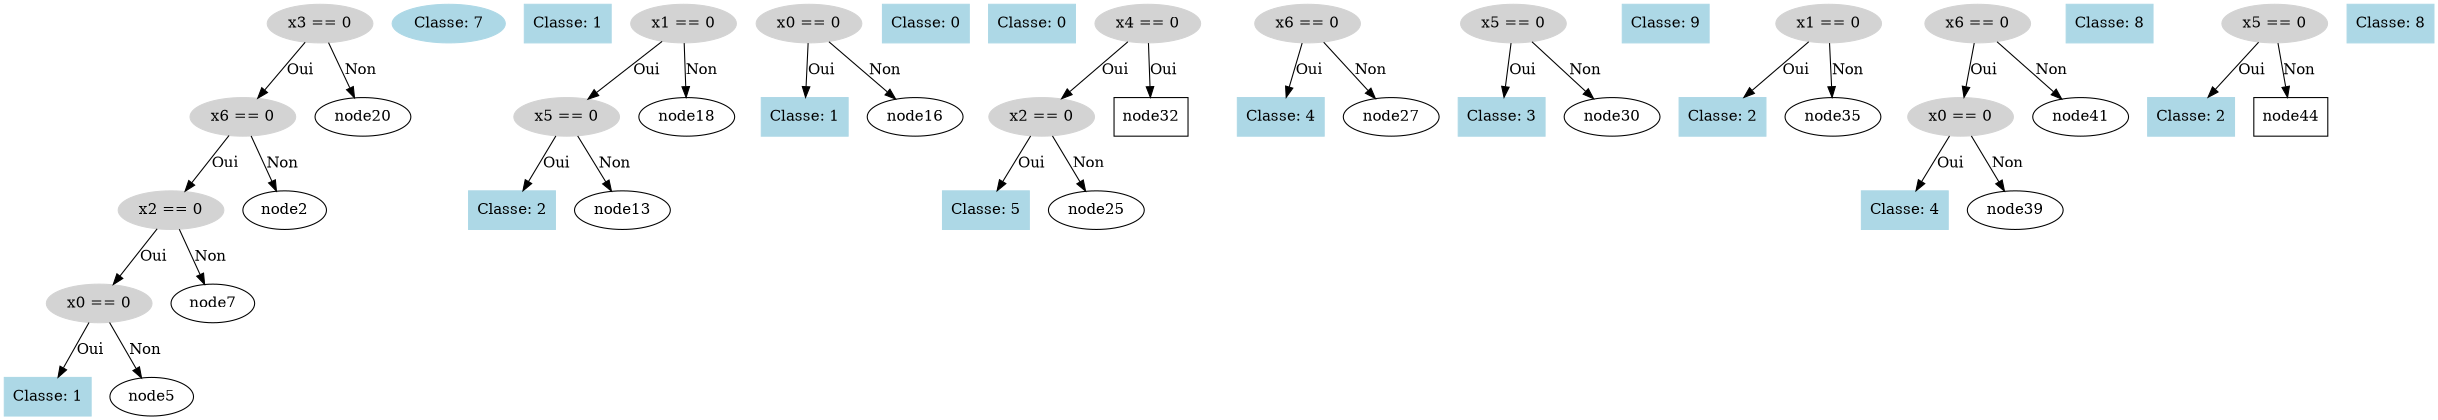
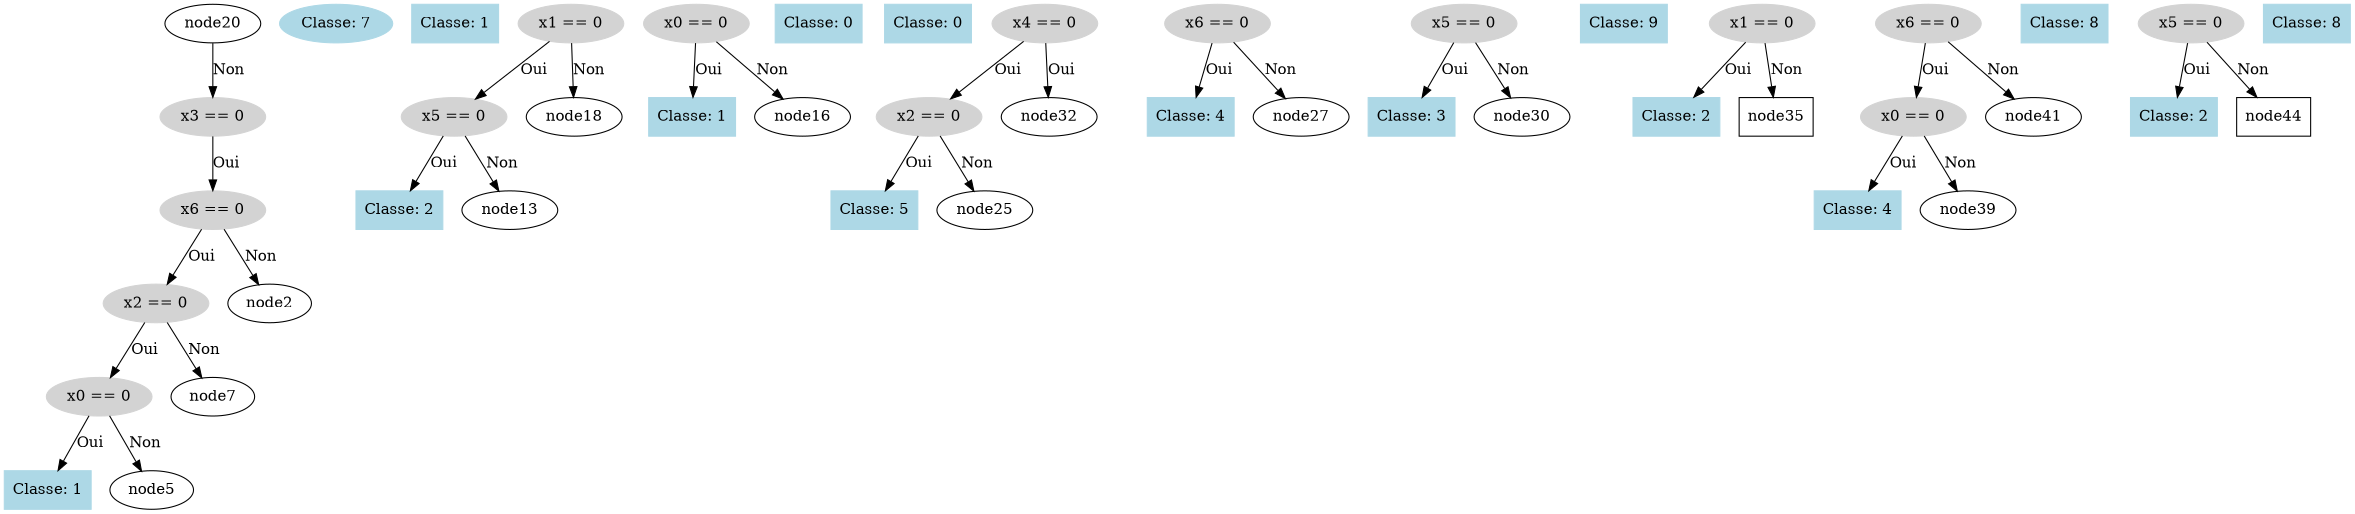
edge "x3 == 0" -> "node20": reversed
node "node32": shape box -> ellipse
node "node35": shape ellipse -> box
